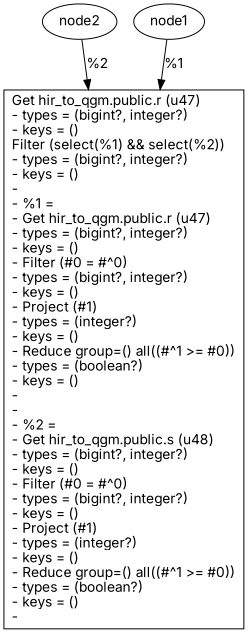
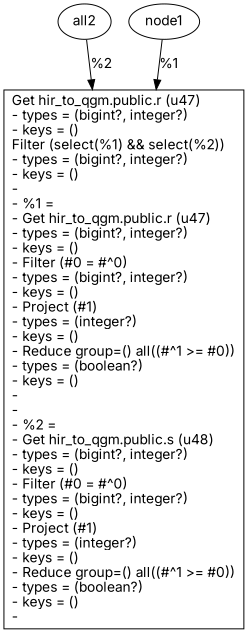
node "node2": label "node2" -> "all2"
